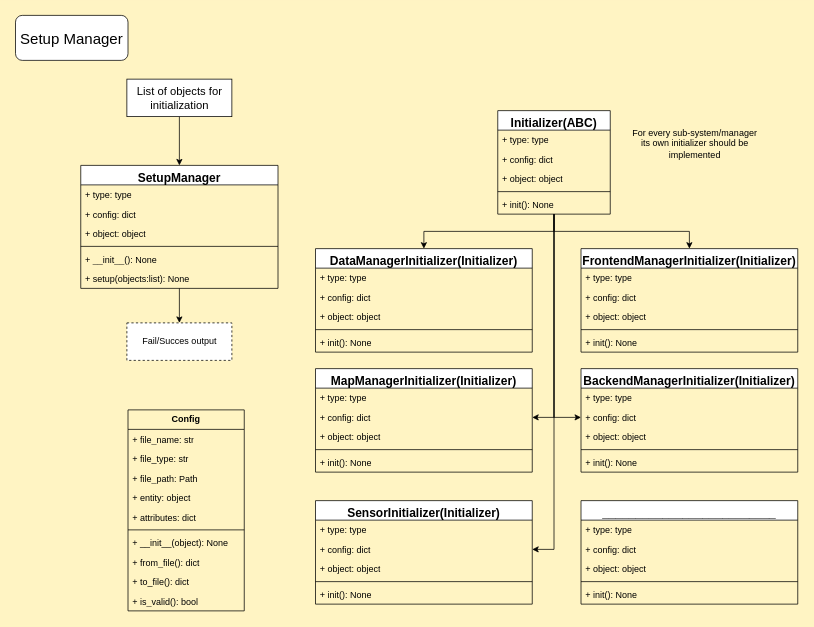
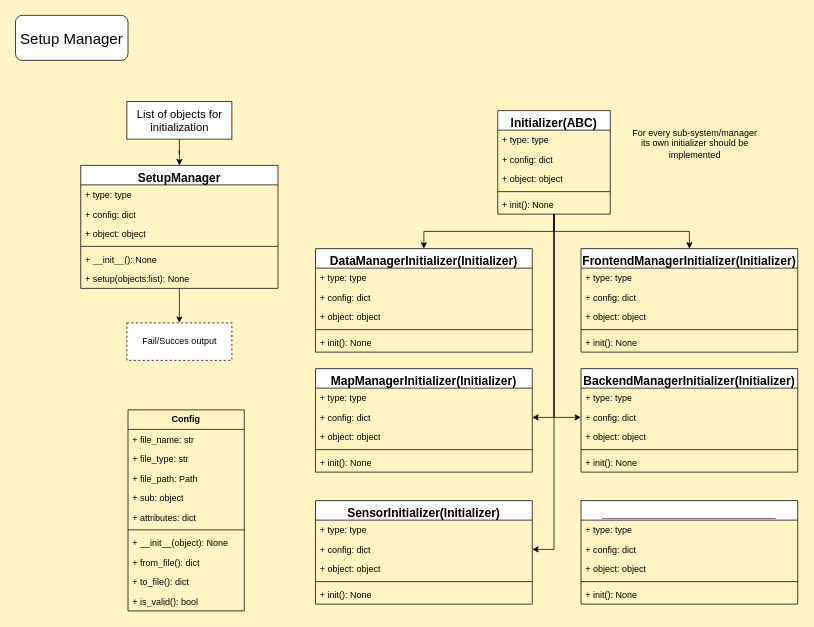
node "List of objects for initialization": moved (179, 98) -> (179, 120)
node "+ entity: object": label "+ entity: object" -> "+ sub: object"
